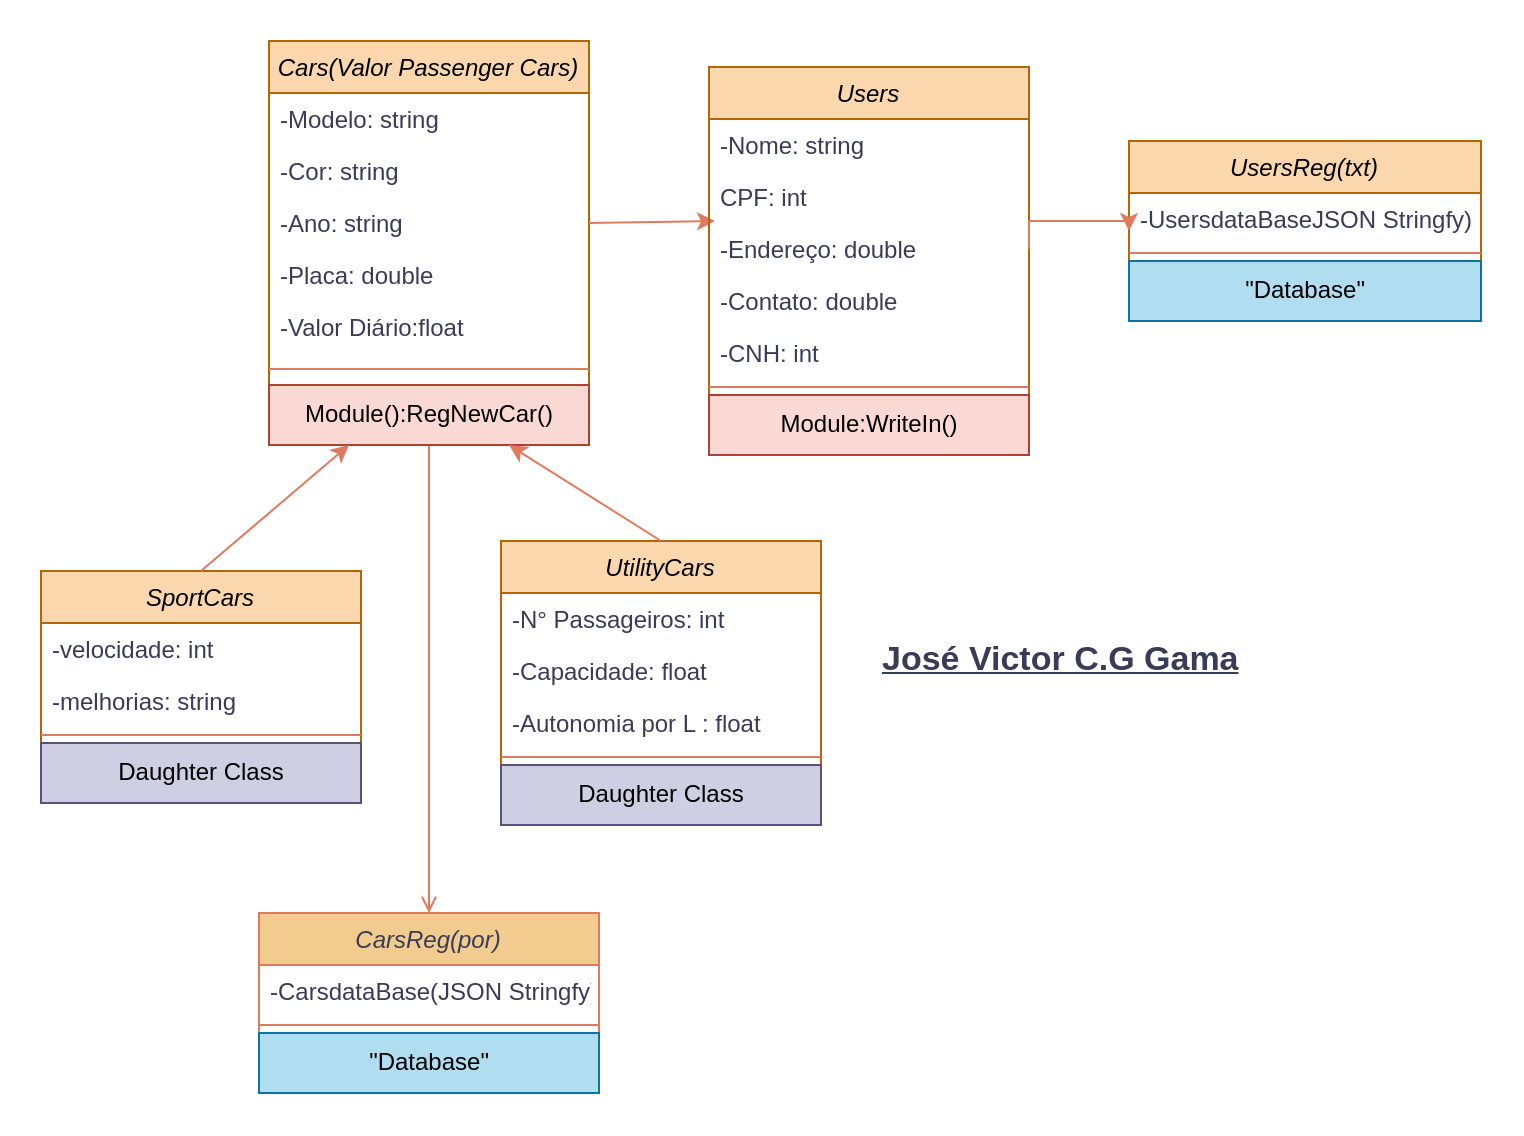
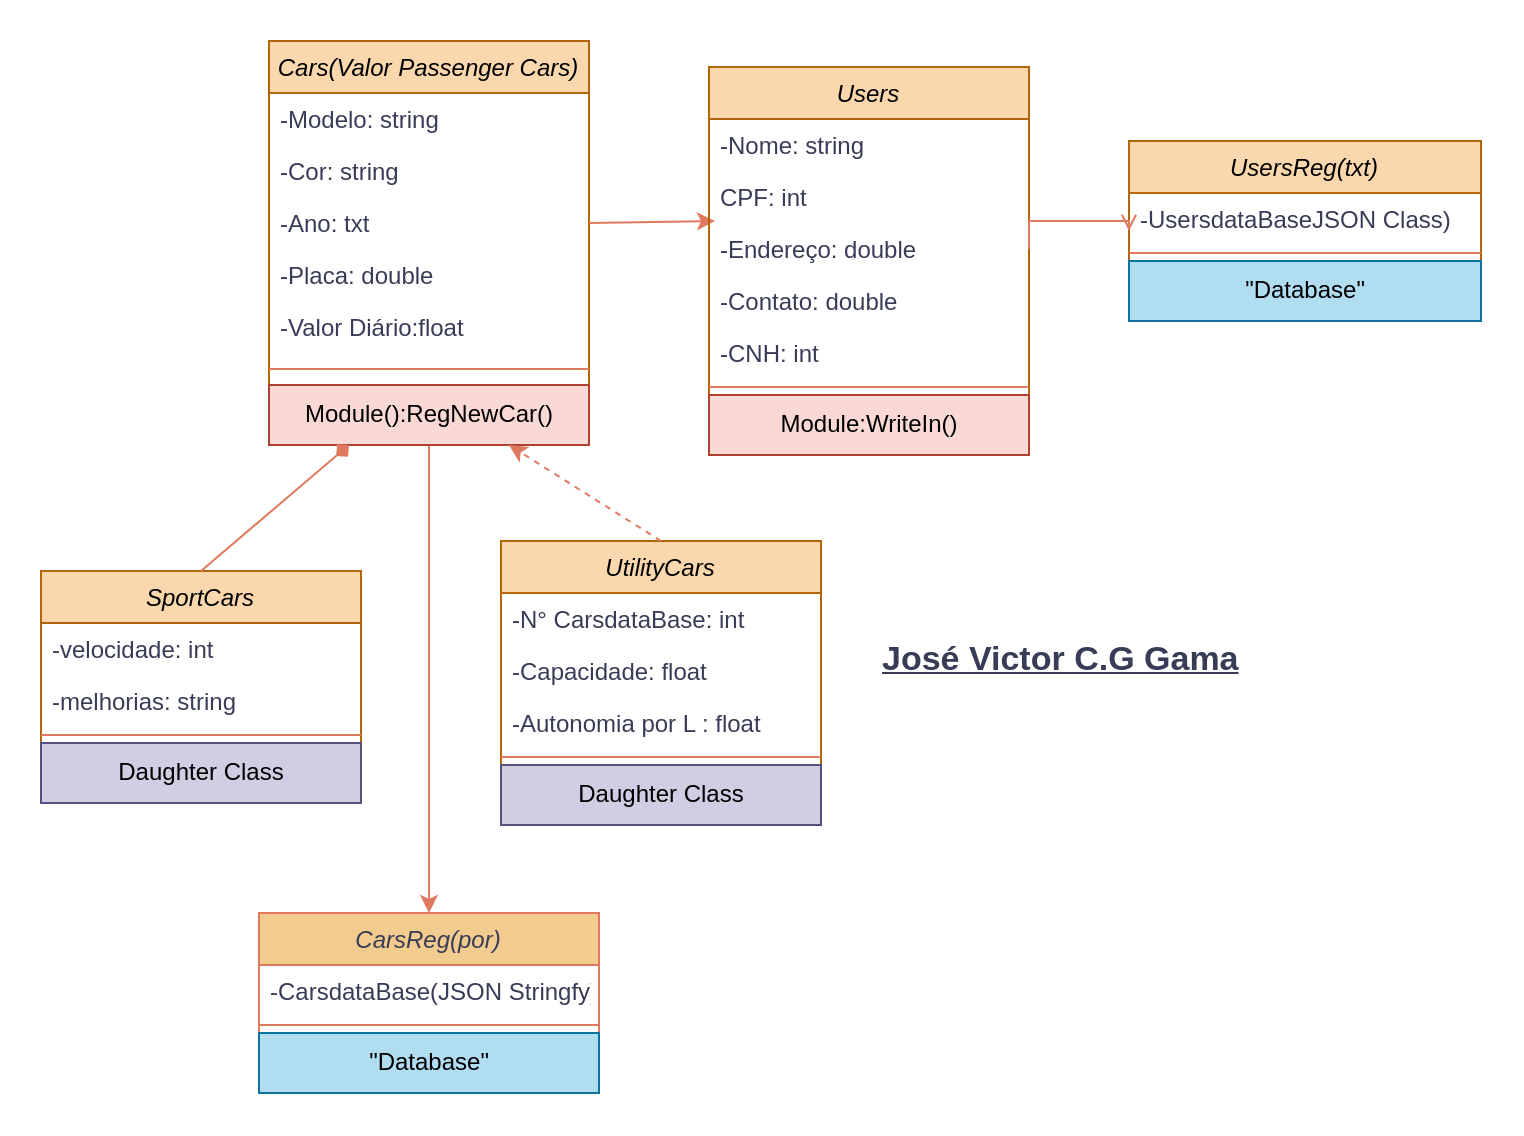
node "-UsersdataBaseJSON Stringfy)": label "-UsersdataBaseJSON Stringfy)" -> "-UsersdataBaseJSON Class)"
edge "-Endereço: double" -> "UsersReg(txt)": arrowhead classic -> open
node "-Ano: string": label "-Ano: string" -> "-Ano: txt"
edge "SportCars" -> "Cars(Valor Passenger Cars)": arrowhead classic -> diamond
edge "UtilityCars" -> "Cars(Valor Passenger Cars)": style solid -> dashed
node "-N° Passageiros: int": label "-N° Passageiros: int" -> "-N° CarsdataBase: int"
edge "Cars(Valor Passenger Cars)" -> "CarsReg(por)": arrowhead open -> classic
